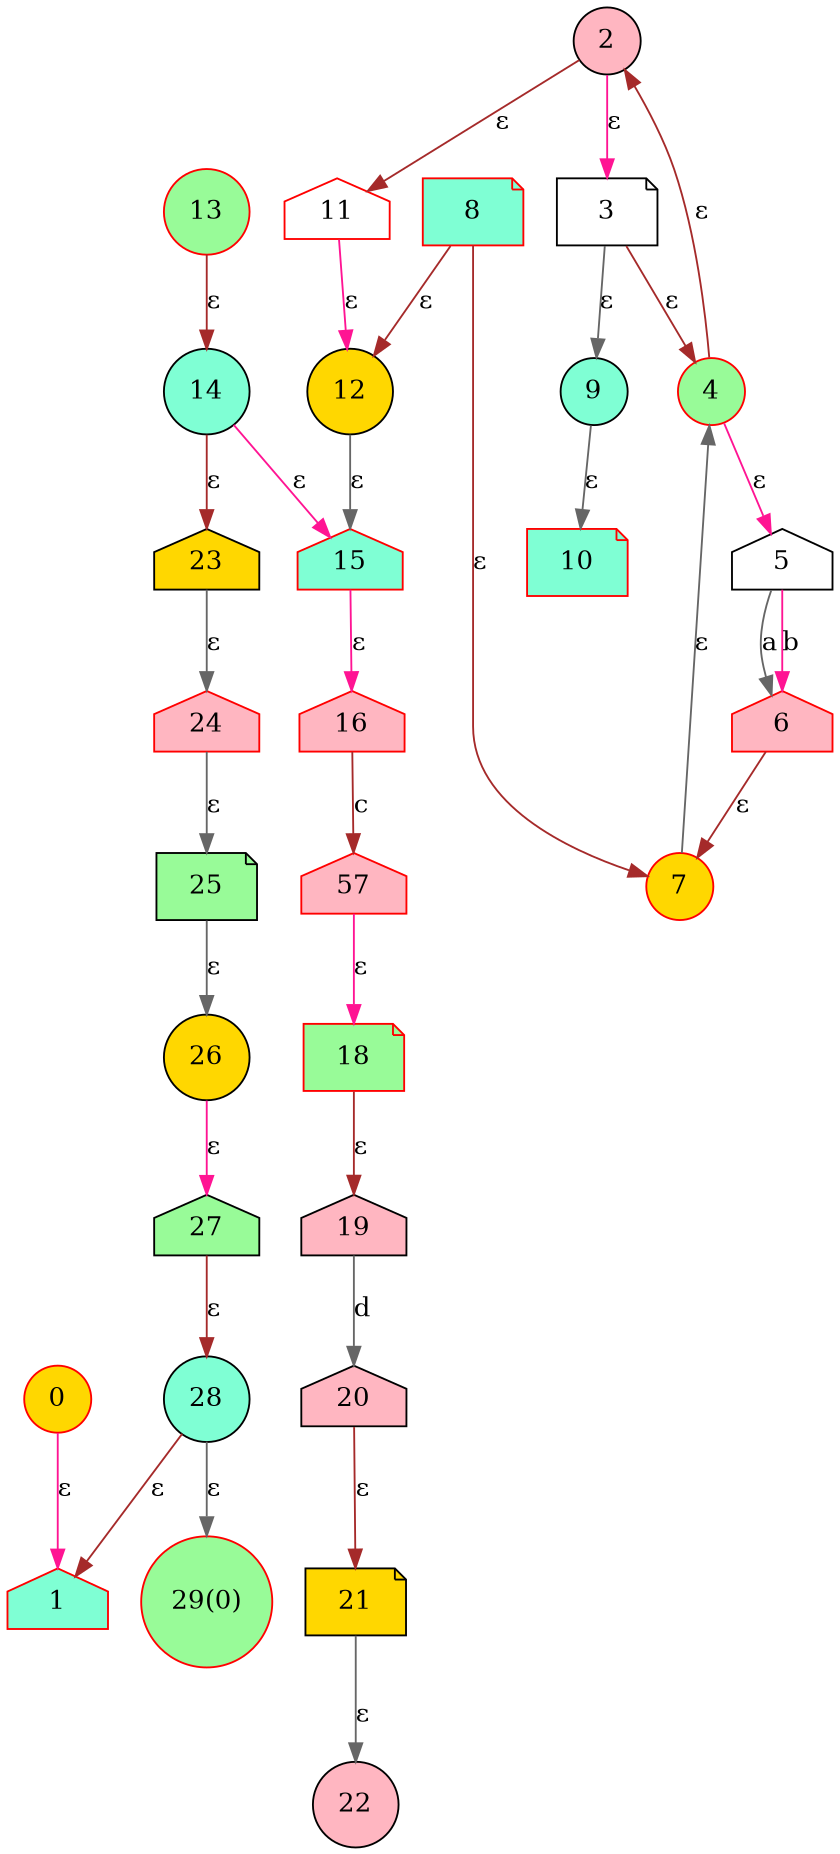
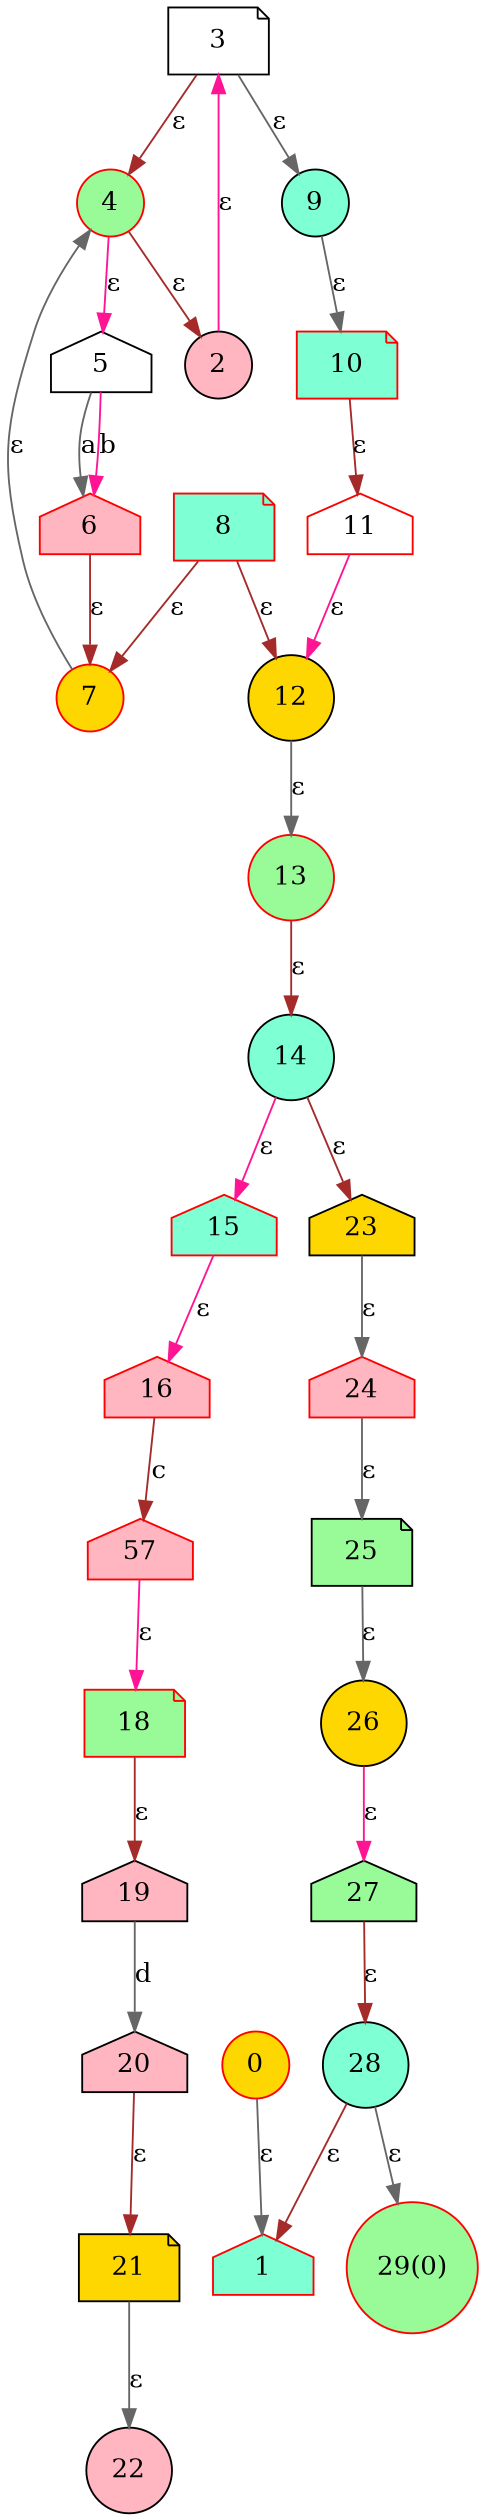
edge "2" -> "11": now "10" -> "11"
edge "12" -> "15": now "12" -> "13"
edge "0" -> "1": color deeppink -> gray40
